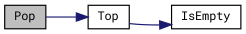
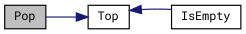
edge "Top" -> "IsEmpty": reversed
